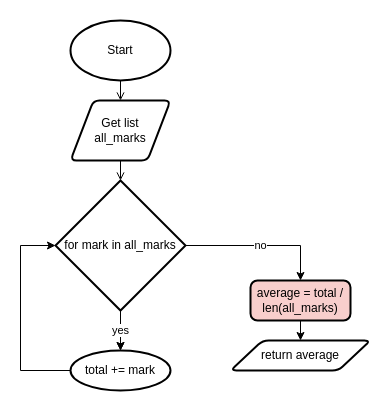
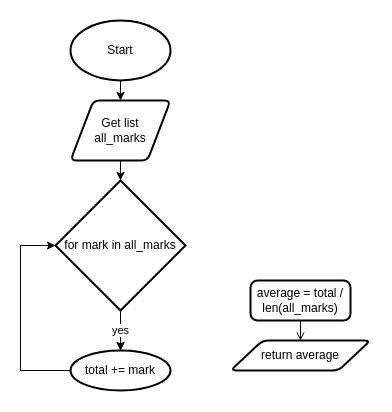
edge "Start" -> "Get list all_marks": arrowhead open -> classic
edge "Get list all_marks" -> "for mark in all_marks": arrowhead open -> classic
edge "for mark in all_marks" -> "average = total / len(all_marks)": removed, label "no"
node "average = total / len(all_marks)": fillcolor #f8cecc -> #ffffff
edge "average = total / len(all_marks)" -> "return average": arrowhead classic -> open
